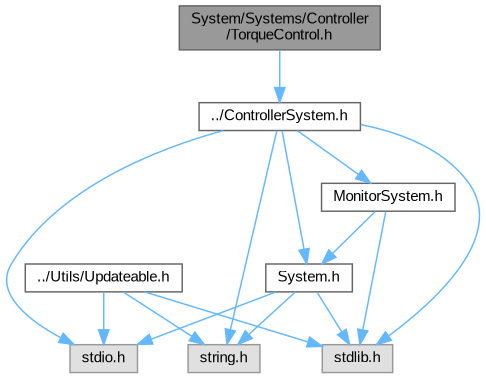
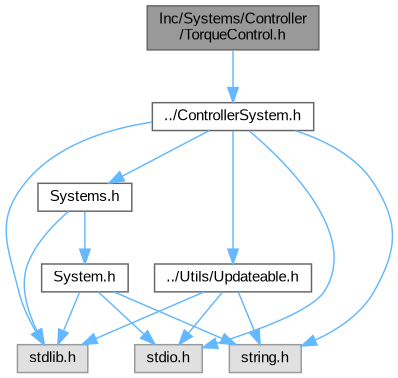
node "System/Systems/Controller /TorqueControl.h": label "System/Systems/Controller /TorqueControl.h" -> "Inc/Systems/Controller /TorqueControl.h"
edge "../ControllerSystem.h" -> "System.h": now "../ControllerSystem.h" -> "../Utils/Updateable.h"
node "MonitorSystem.h": label "MonitorSystem.h" -> "Systems.h"
